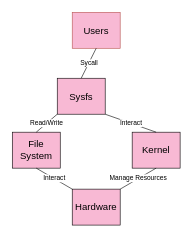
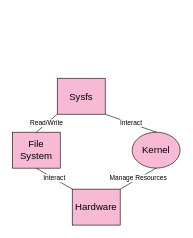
node "Users": removed
edge "Users" -- "Sysfs": removed, label "Sycall"
node "Kernel": shape rectangle -> ellipse
